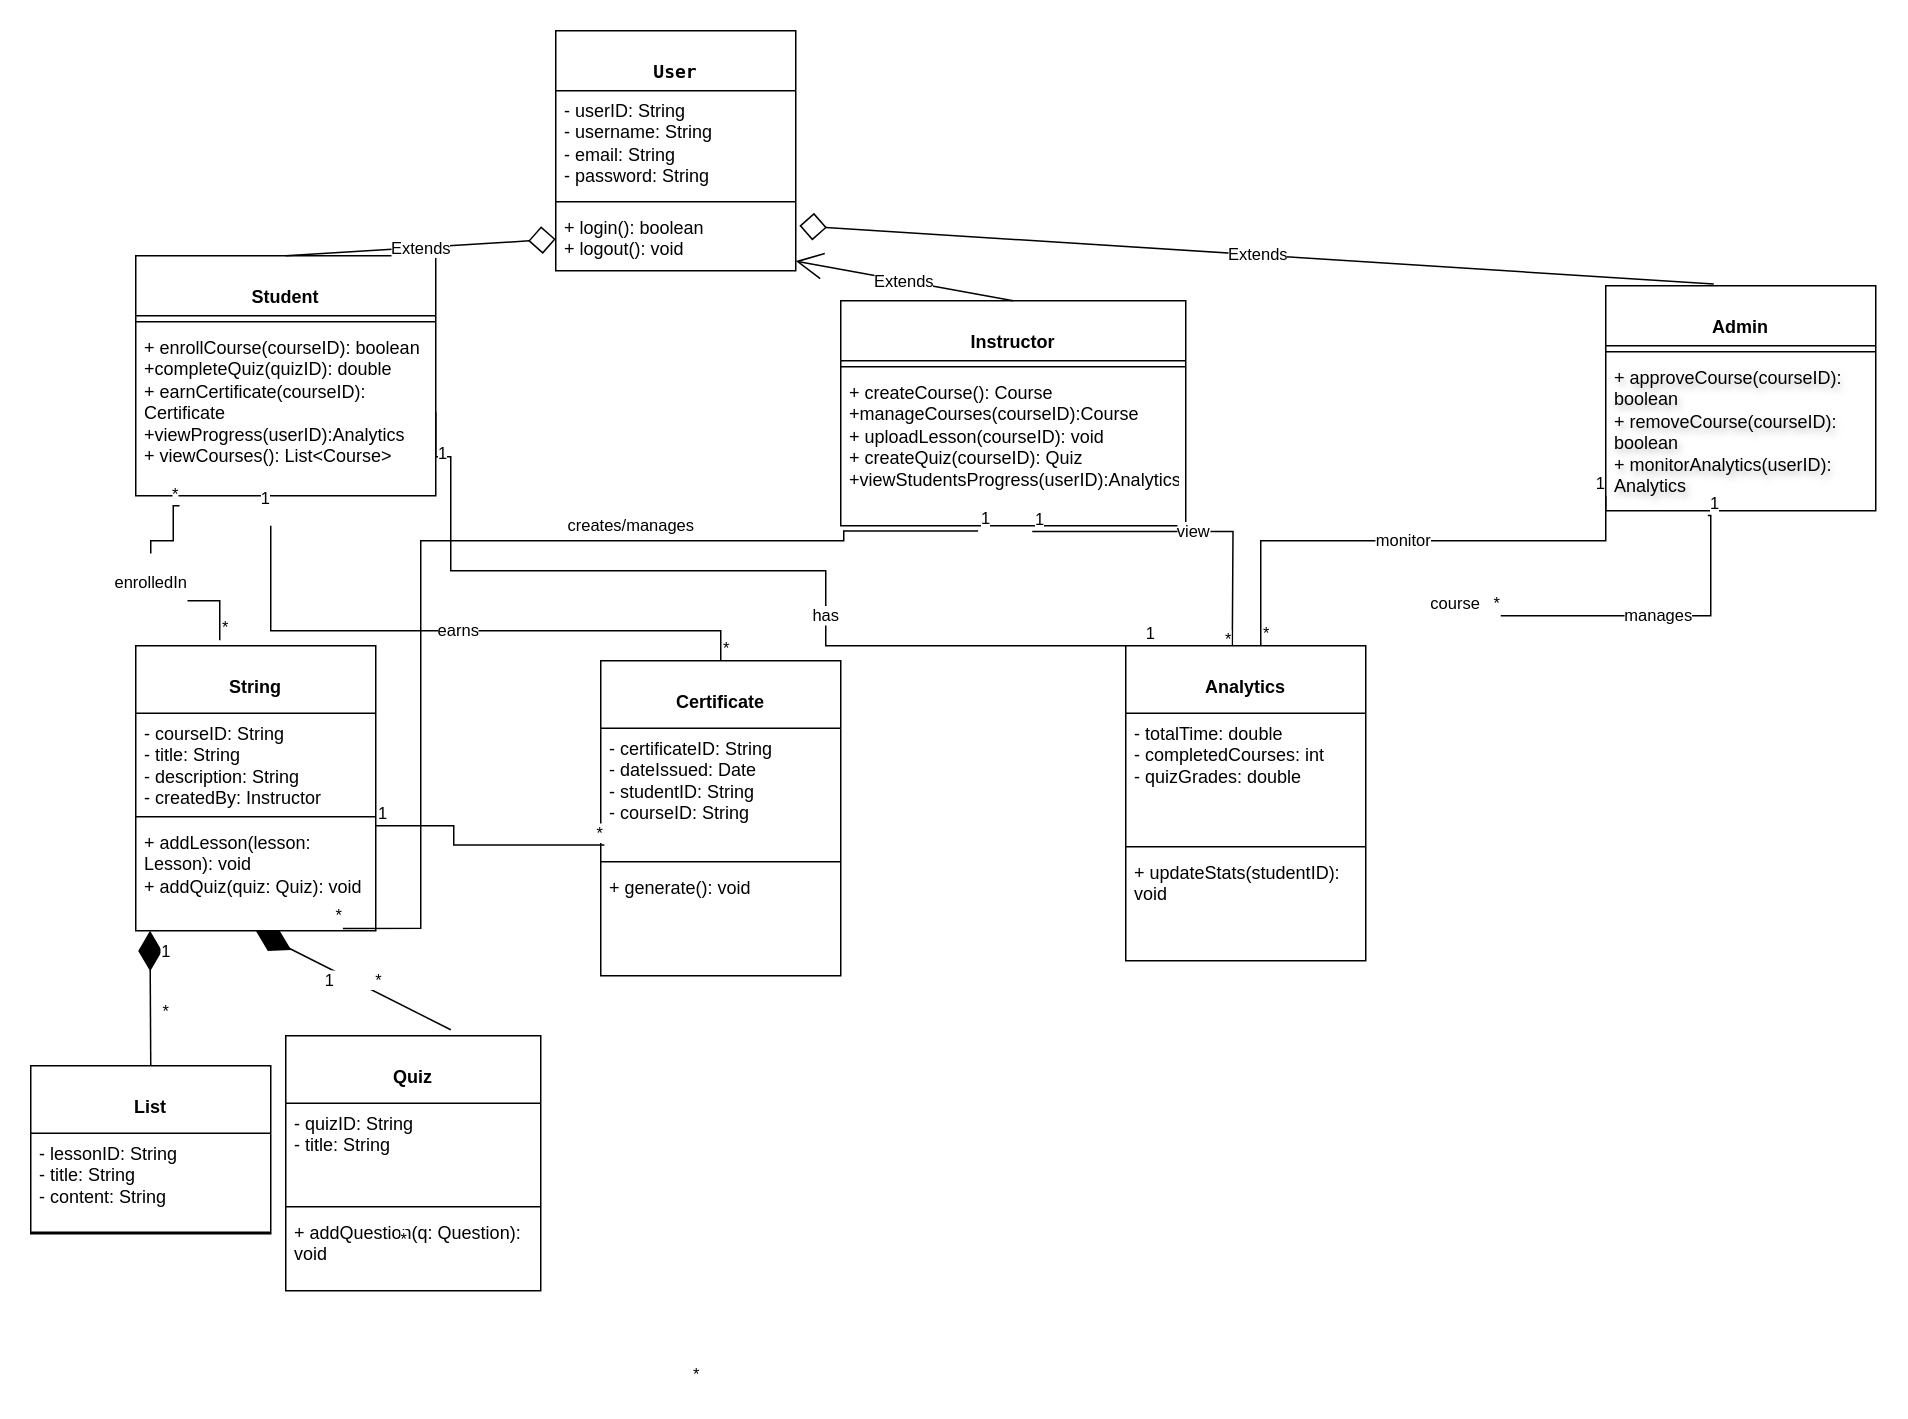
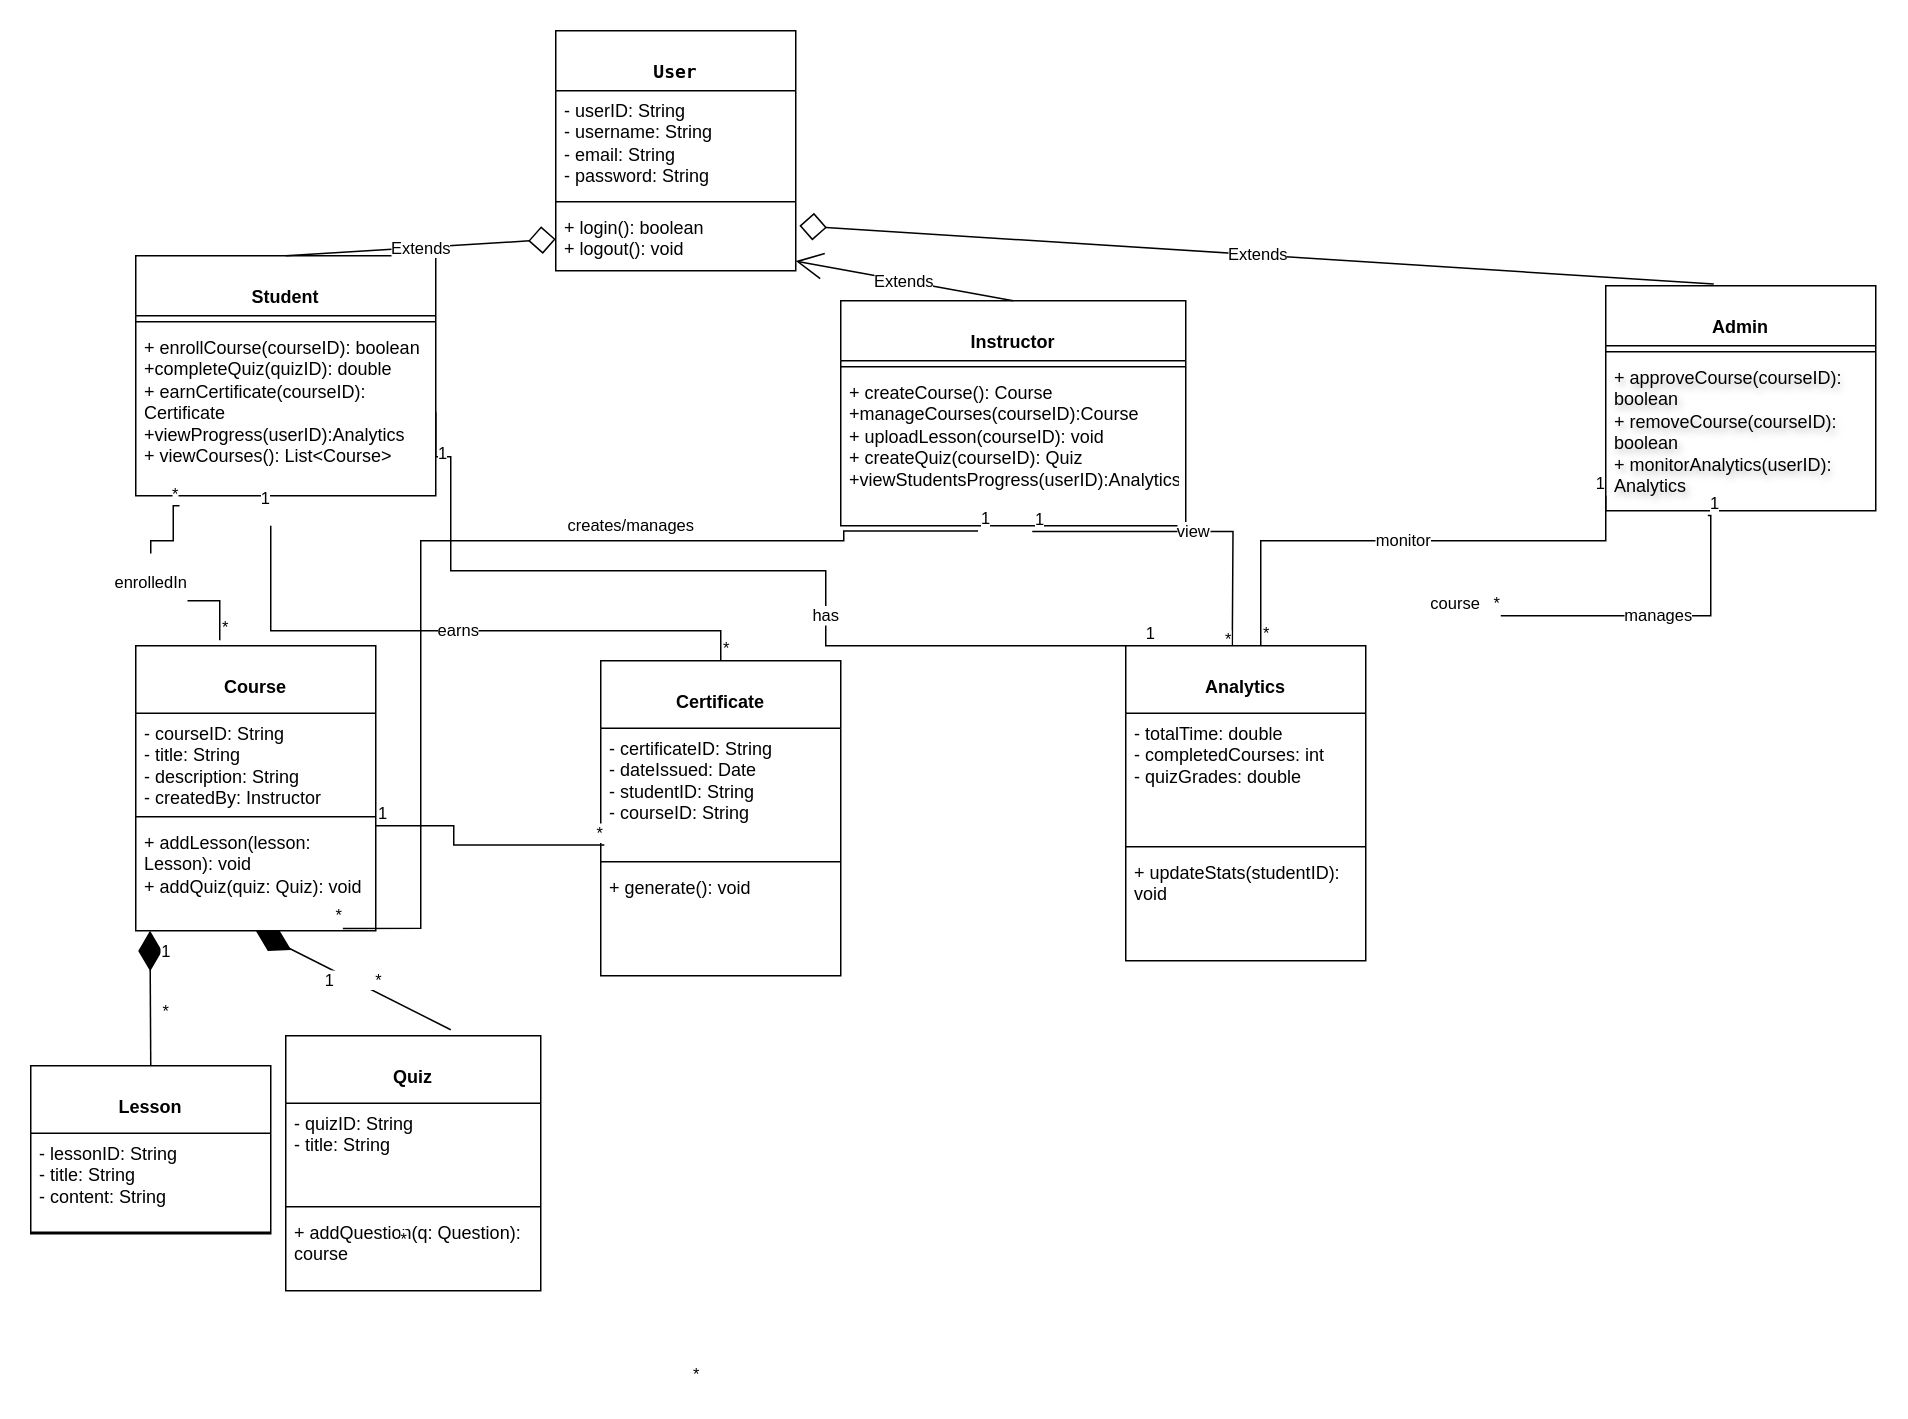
node "String": label "String" -> "Course"
node "List": label "List" -> "Lesson"
node "+ addQuestion(q: Question): void": label "+ addQuestion(q: Question): void" -> "+ addQuestion(q: Question): course"
